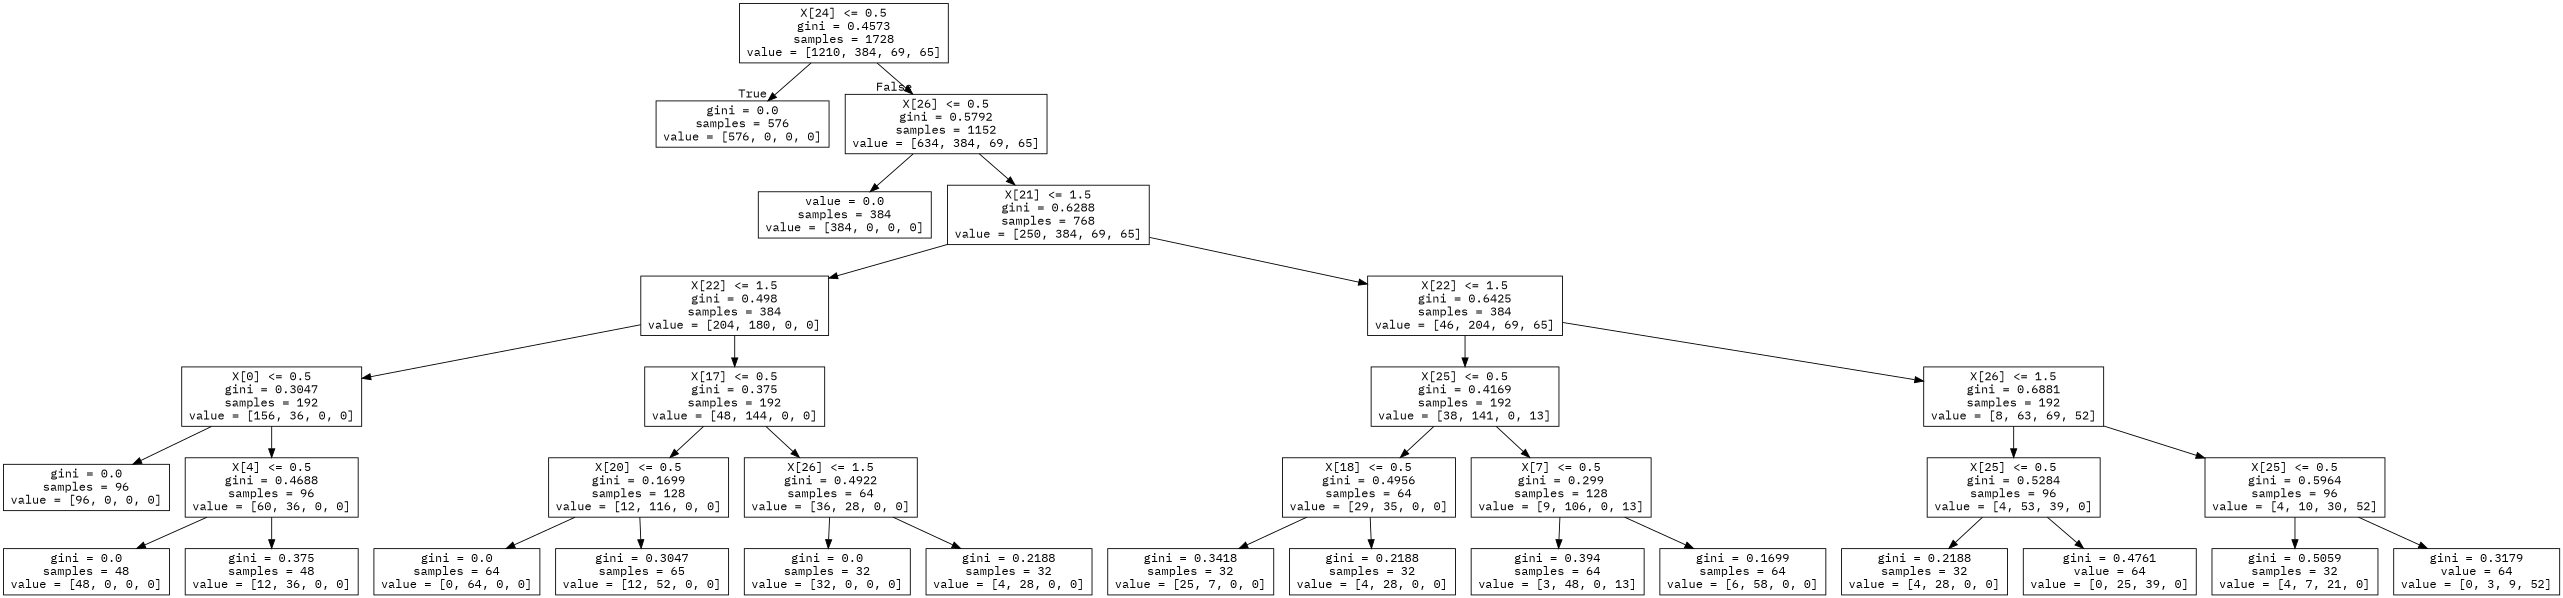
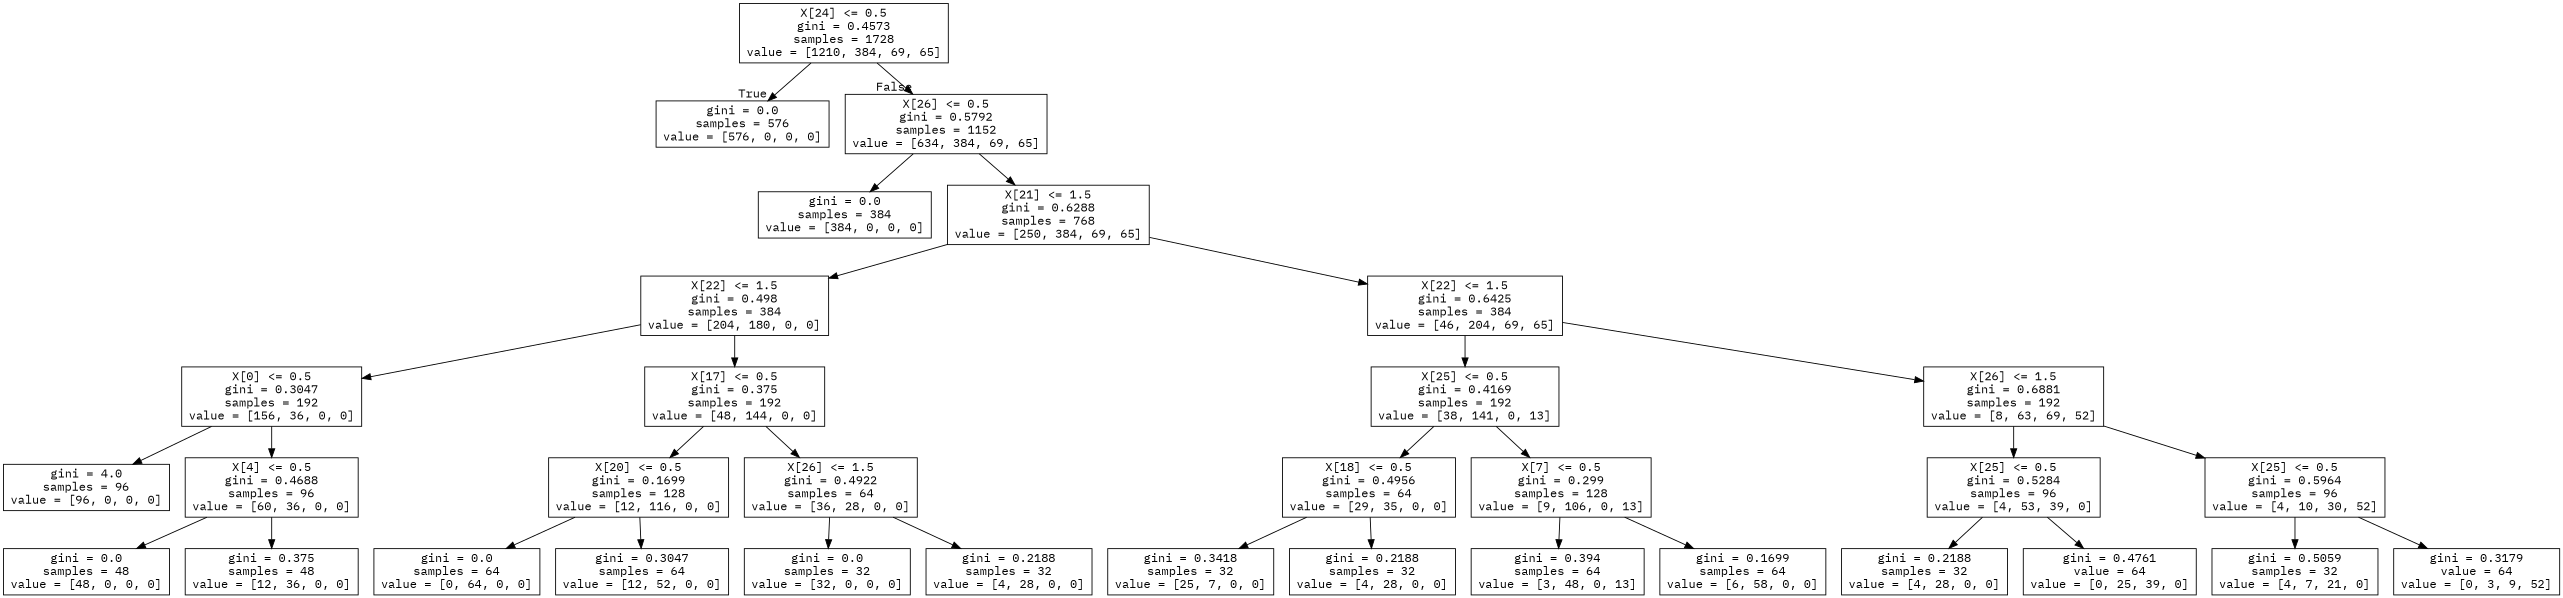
node "value = 0.0 samples = 384 value = [384, 0, 0, 0]": label "value = 0.0 samples = 384 value = [384, 0, 0, 0]" -> "gini = 0.0 samples = 384 value = [384, 0, 0, 0]"
node "gini = 0.0 samples = 96 value = [96, 0, 0, 0]": label "gini = 0.0 samples = 96 value = [96, 0, 0, 0]" -> "gini = 4.0 samples = 96 value = [96, 0, 0, 0]"
node "gini = 0.3047 samples = 65 value = [12, 52, 0, 0]": label "gini = 0.3047 samples = 65 value = [12, 52, 0, 0]" -> "gini = 0.3047 samples = 64 value = [12, 52, 0, 0]"
